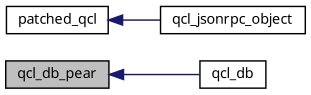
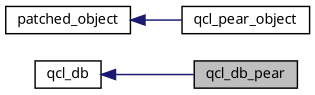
node "patched_qcl": label "patched_qcl" -> "patched_object"
node "qcl_jsonrpc_object": label "qcl_jsonrpc_object" -> "qcl_pear_object"
edge "qcl_db" -> "qcl_db_pear": reversed
